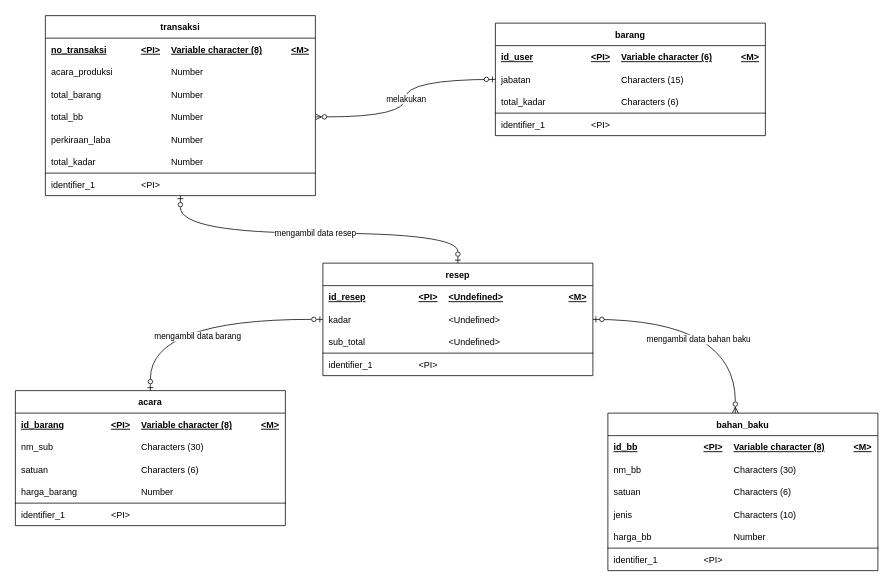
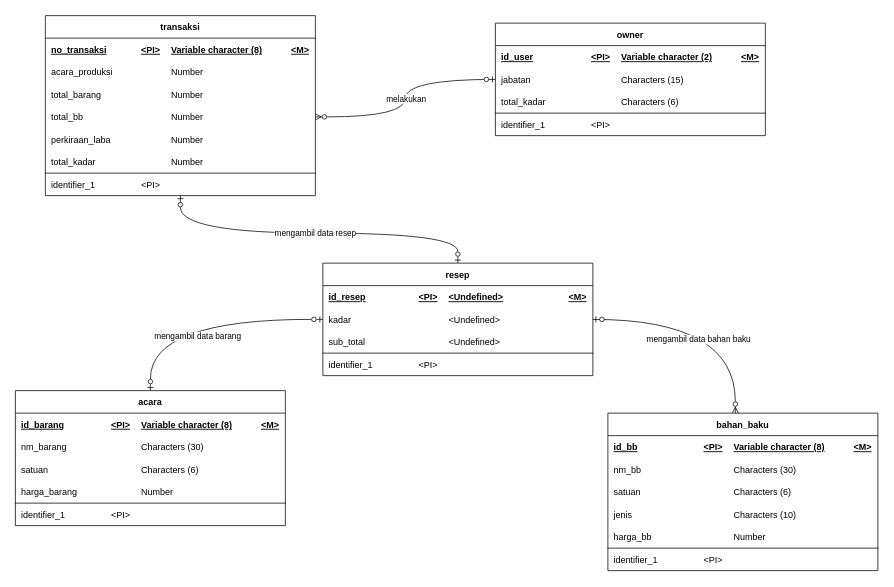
node "barang": label "barang" -> "owner"
node "Variable character (6)": label "Variable character (6)" -> "Variable character (2)"
node "nm_sub": label "nm_sub" -> "nm_barang"
